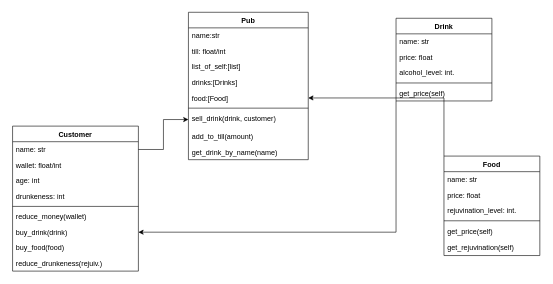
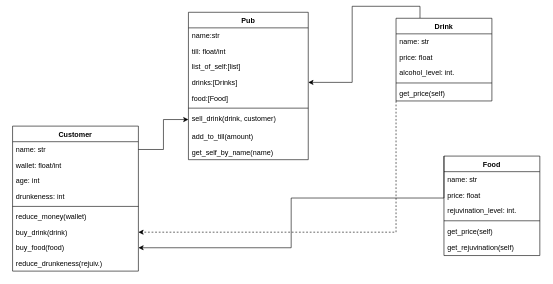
edge "Drink" -> "drinks:[Drinks]": added
edge "Food" -> "food:[Food]": removed
node "get_drink_by_name(name)": label "get_drink_by_name(name)" -> "get_self_by_name(name)"
edge "Drink" -> "buy_drink(drink)": style solid -> dashed
edge "Food" -> "buy_food(food)": added
